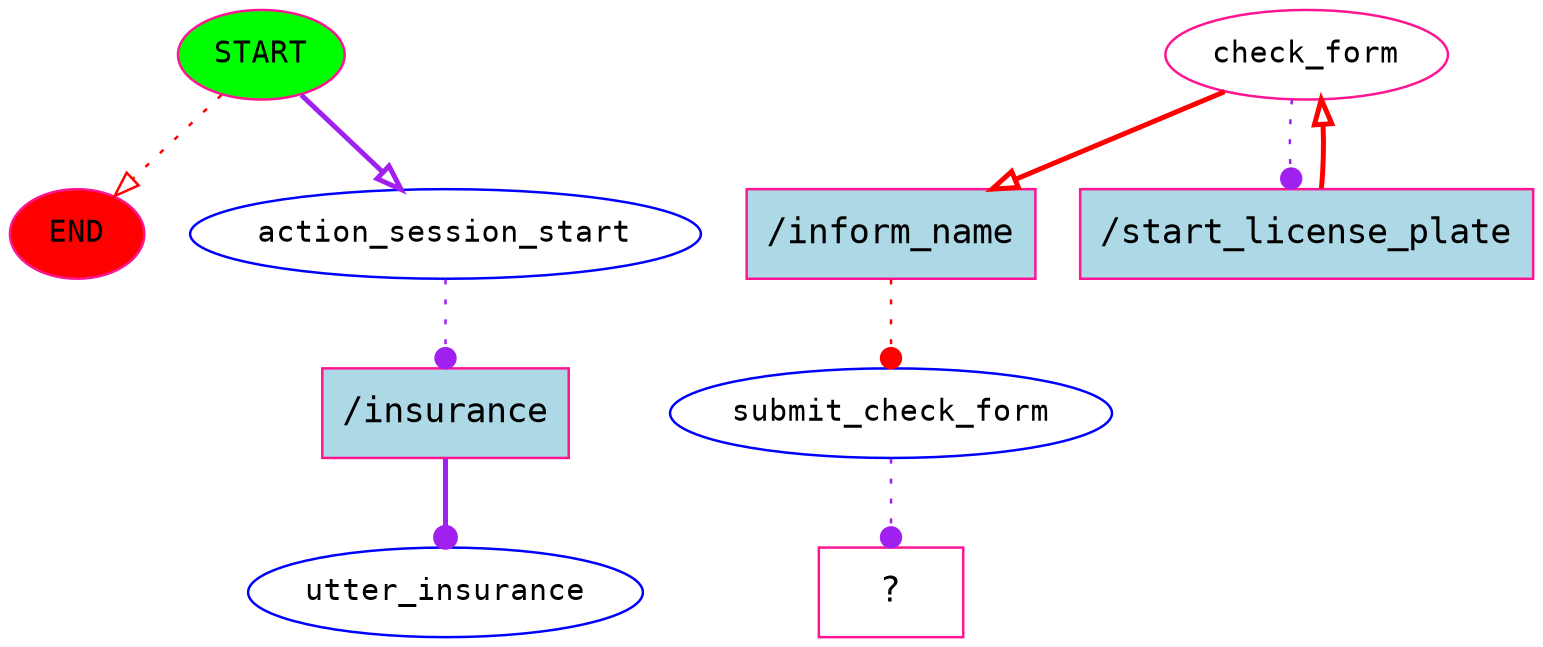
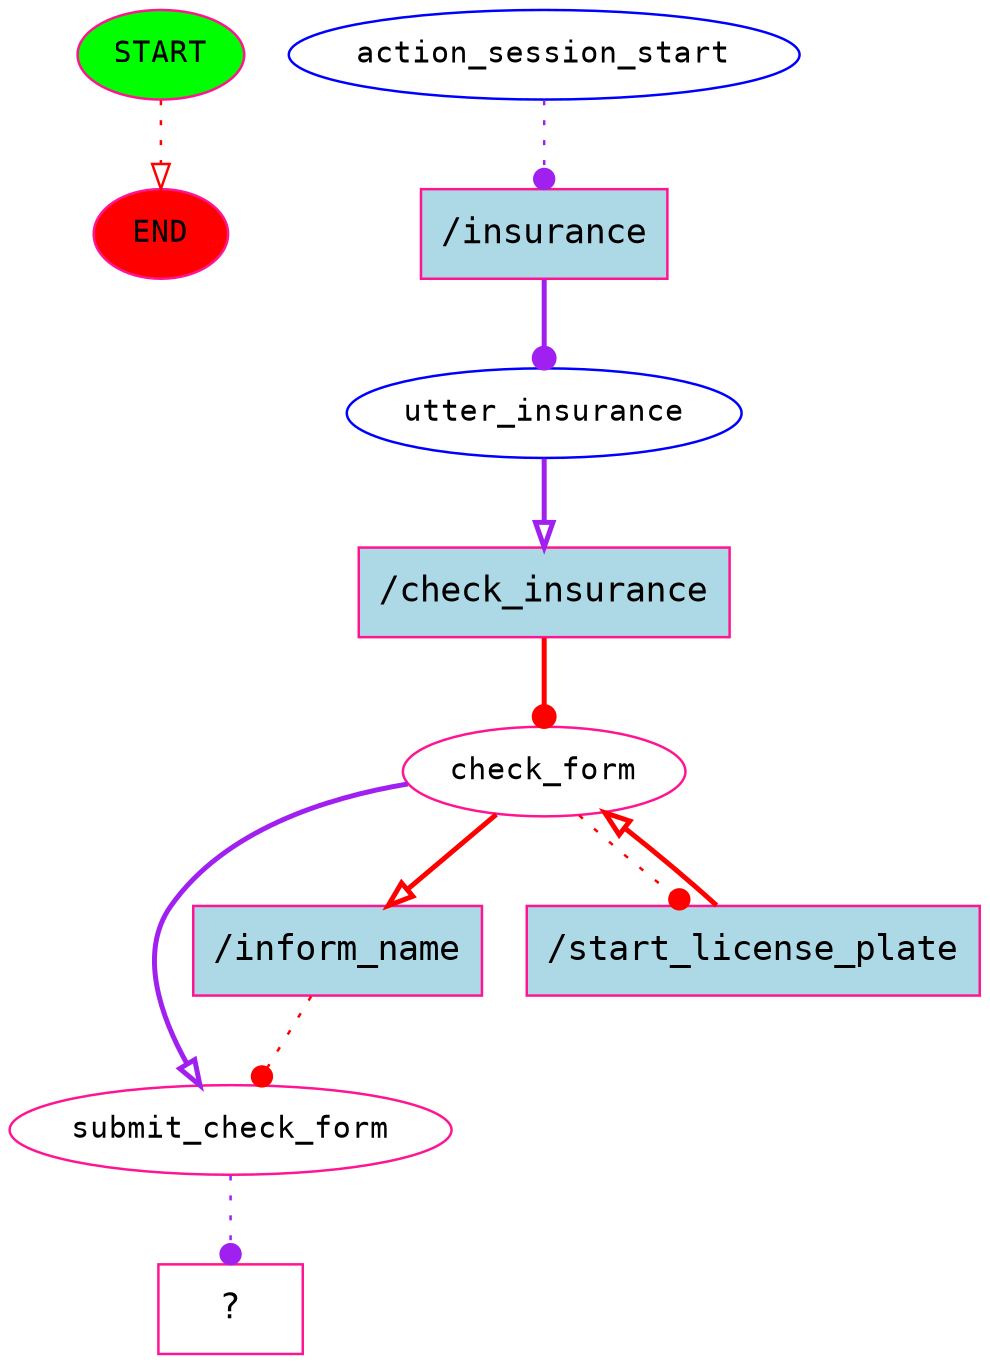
edge "START" -> "action_session_start": removed
edge "check_form" -> "/start_license_plate": color purple -> red
node "submit_check_form": color blue -> deeppink
node "/check_insurance": added
edge "check_form" -> "submit_check_form": added
